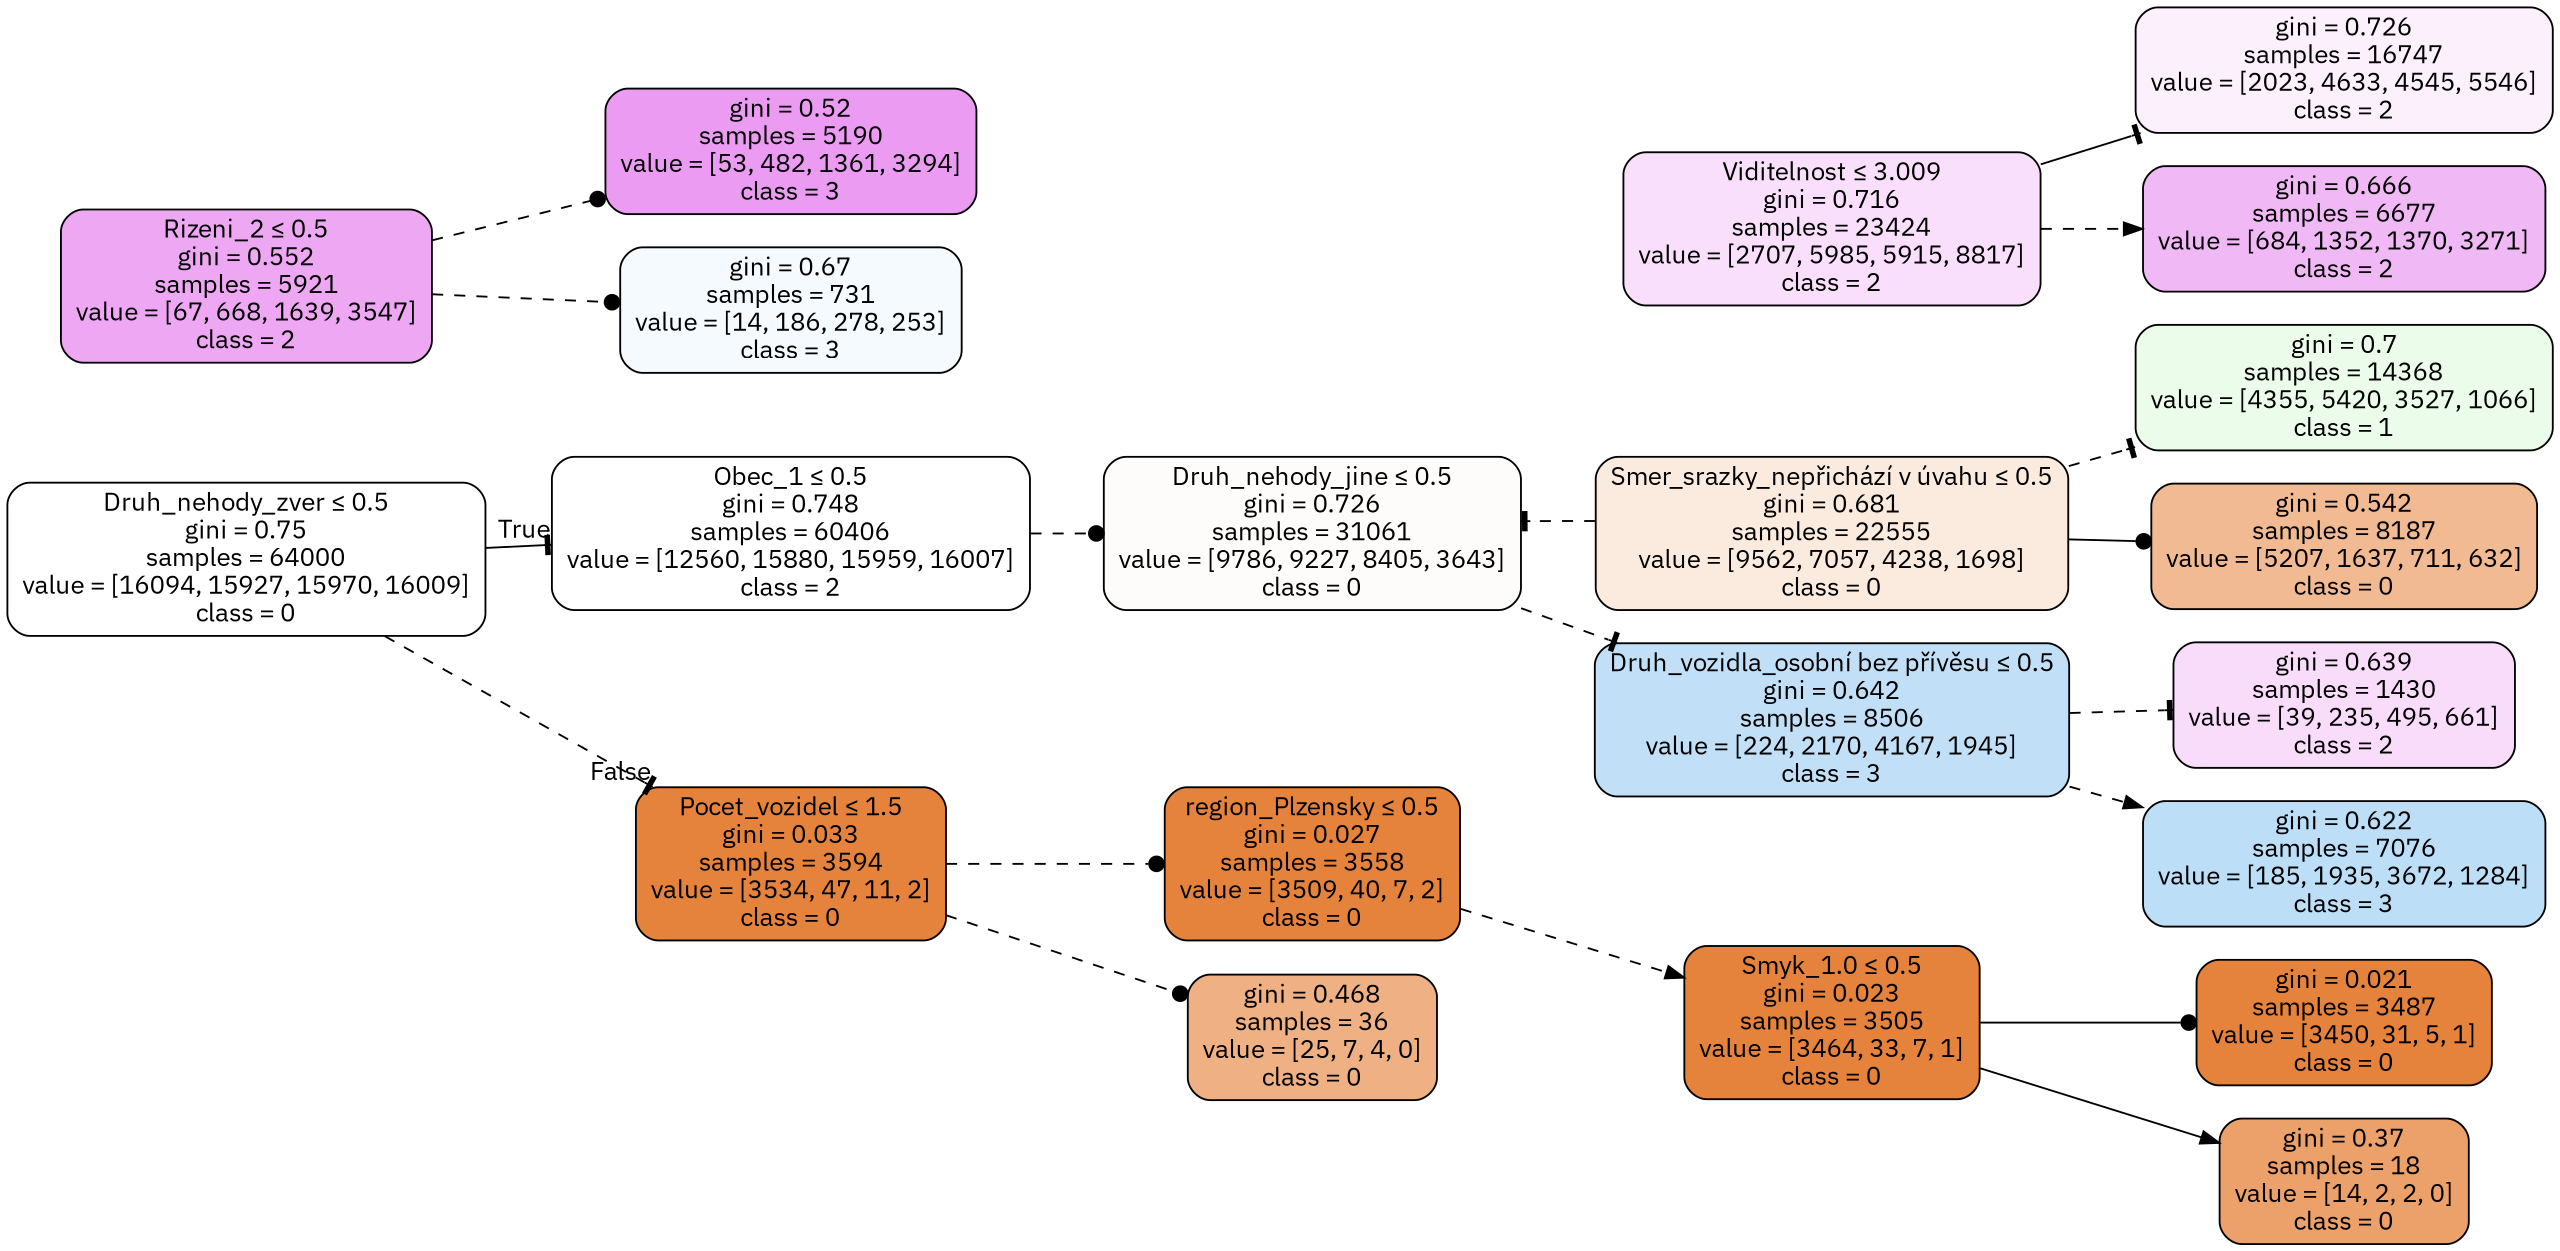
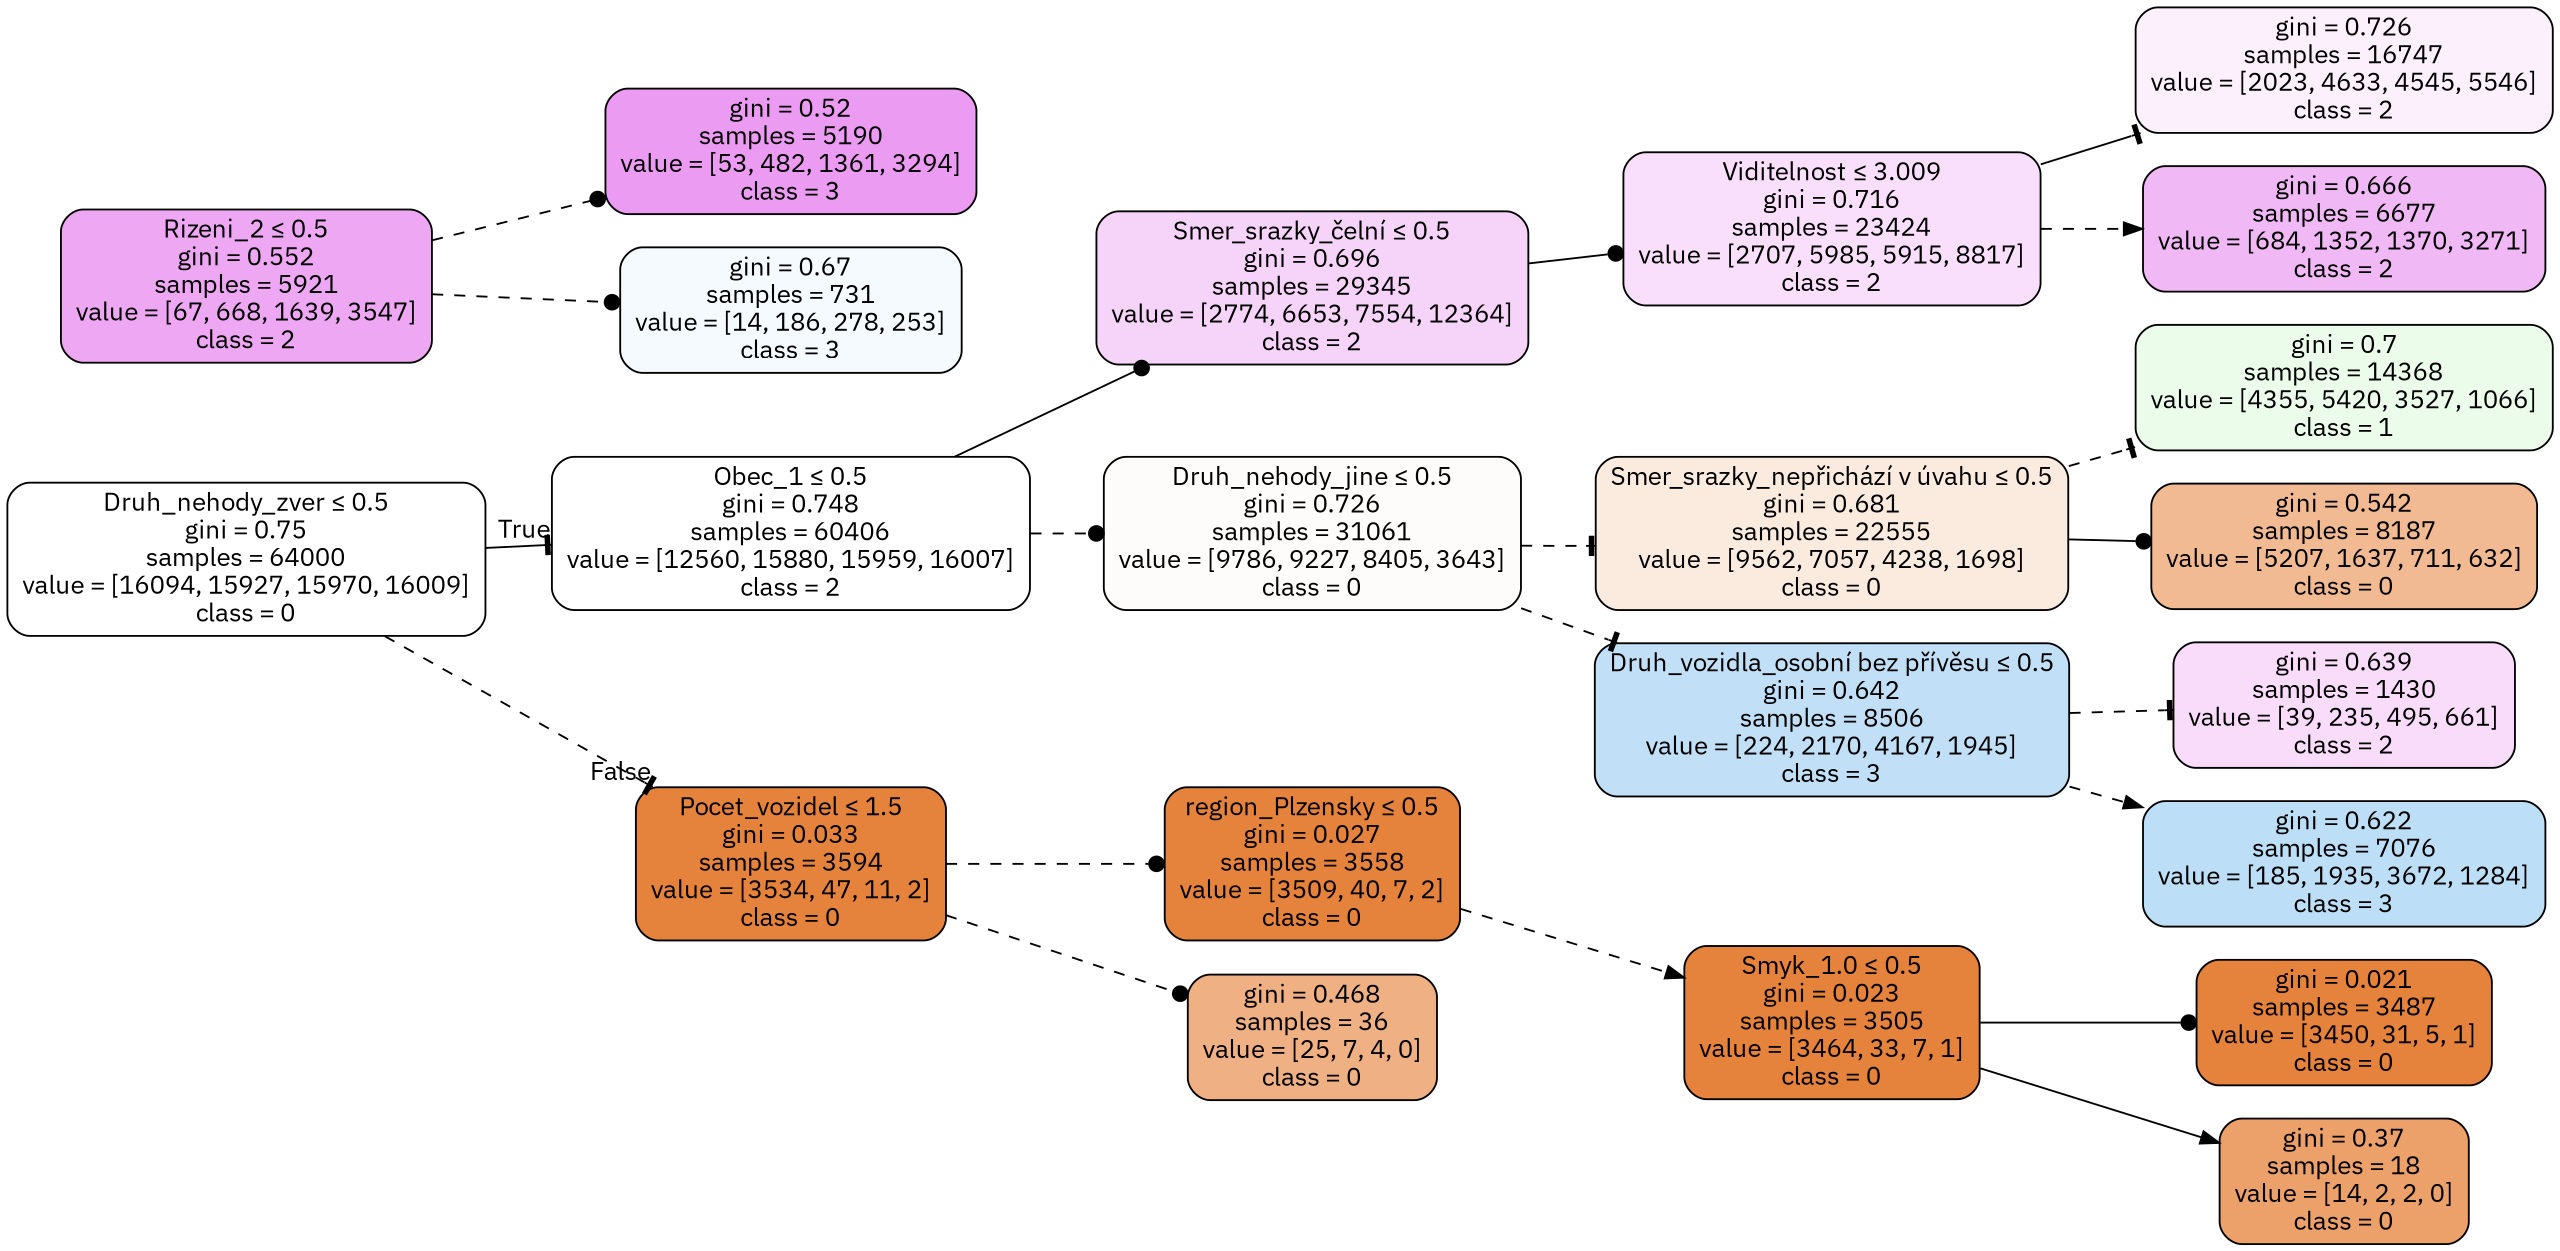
node "Smer_srazky_čelní ≤ 0.5": added
edge "Smer_srazky_nepřichází v úvahu ≤ 0.5" -> "Druh_nehody_jine ≤ 0.5": reversed
